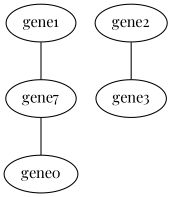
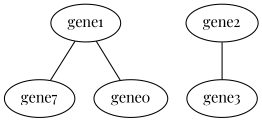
edge "gene7" -- "gene0": now "gene1" -- "gene0"
